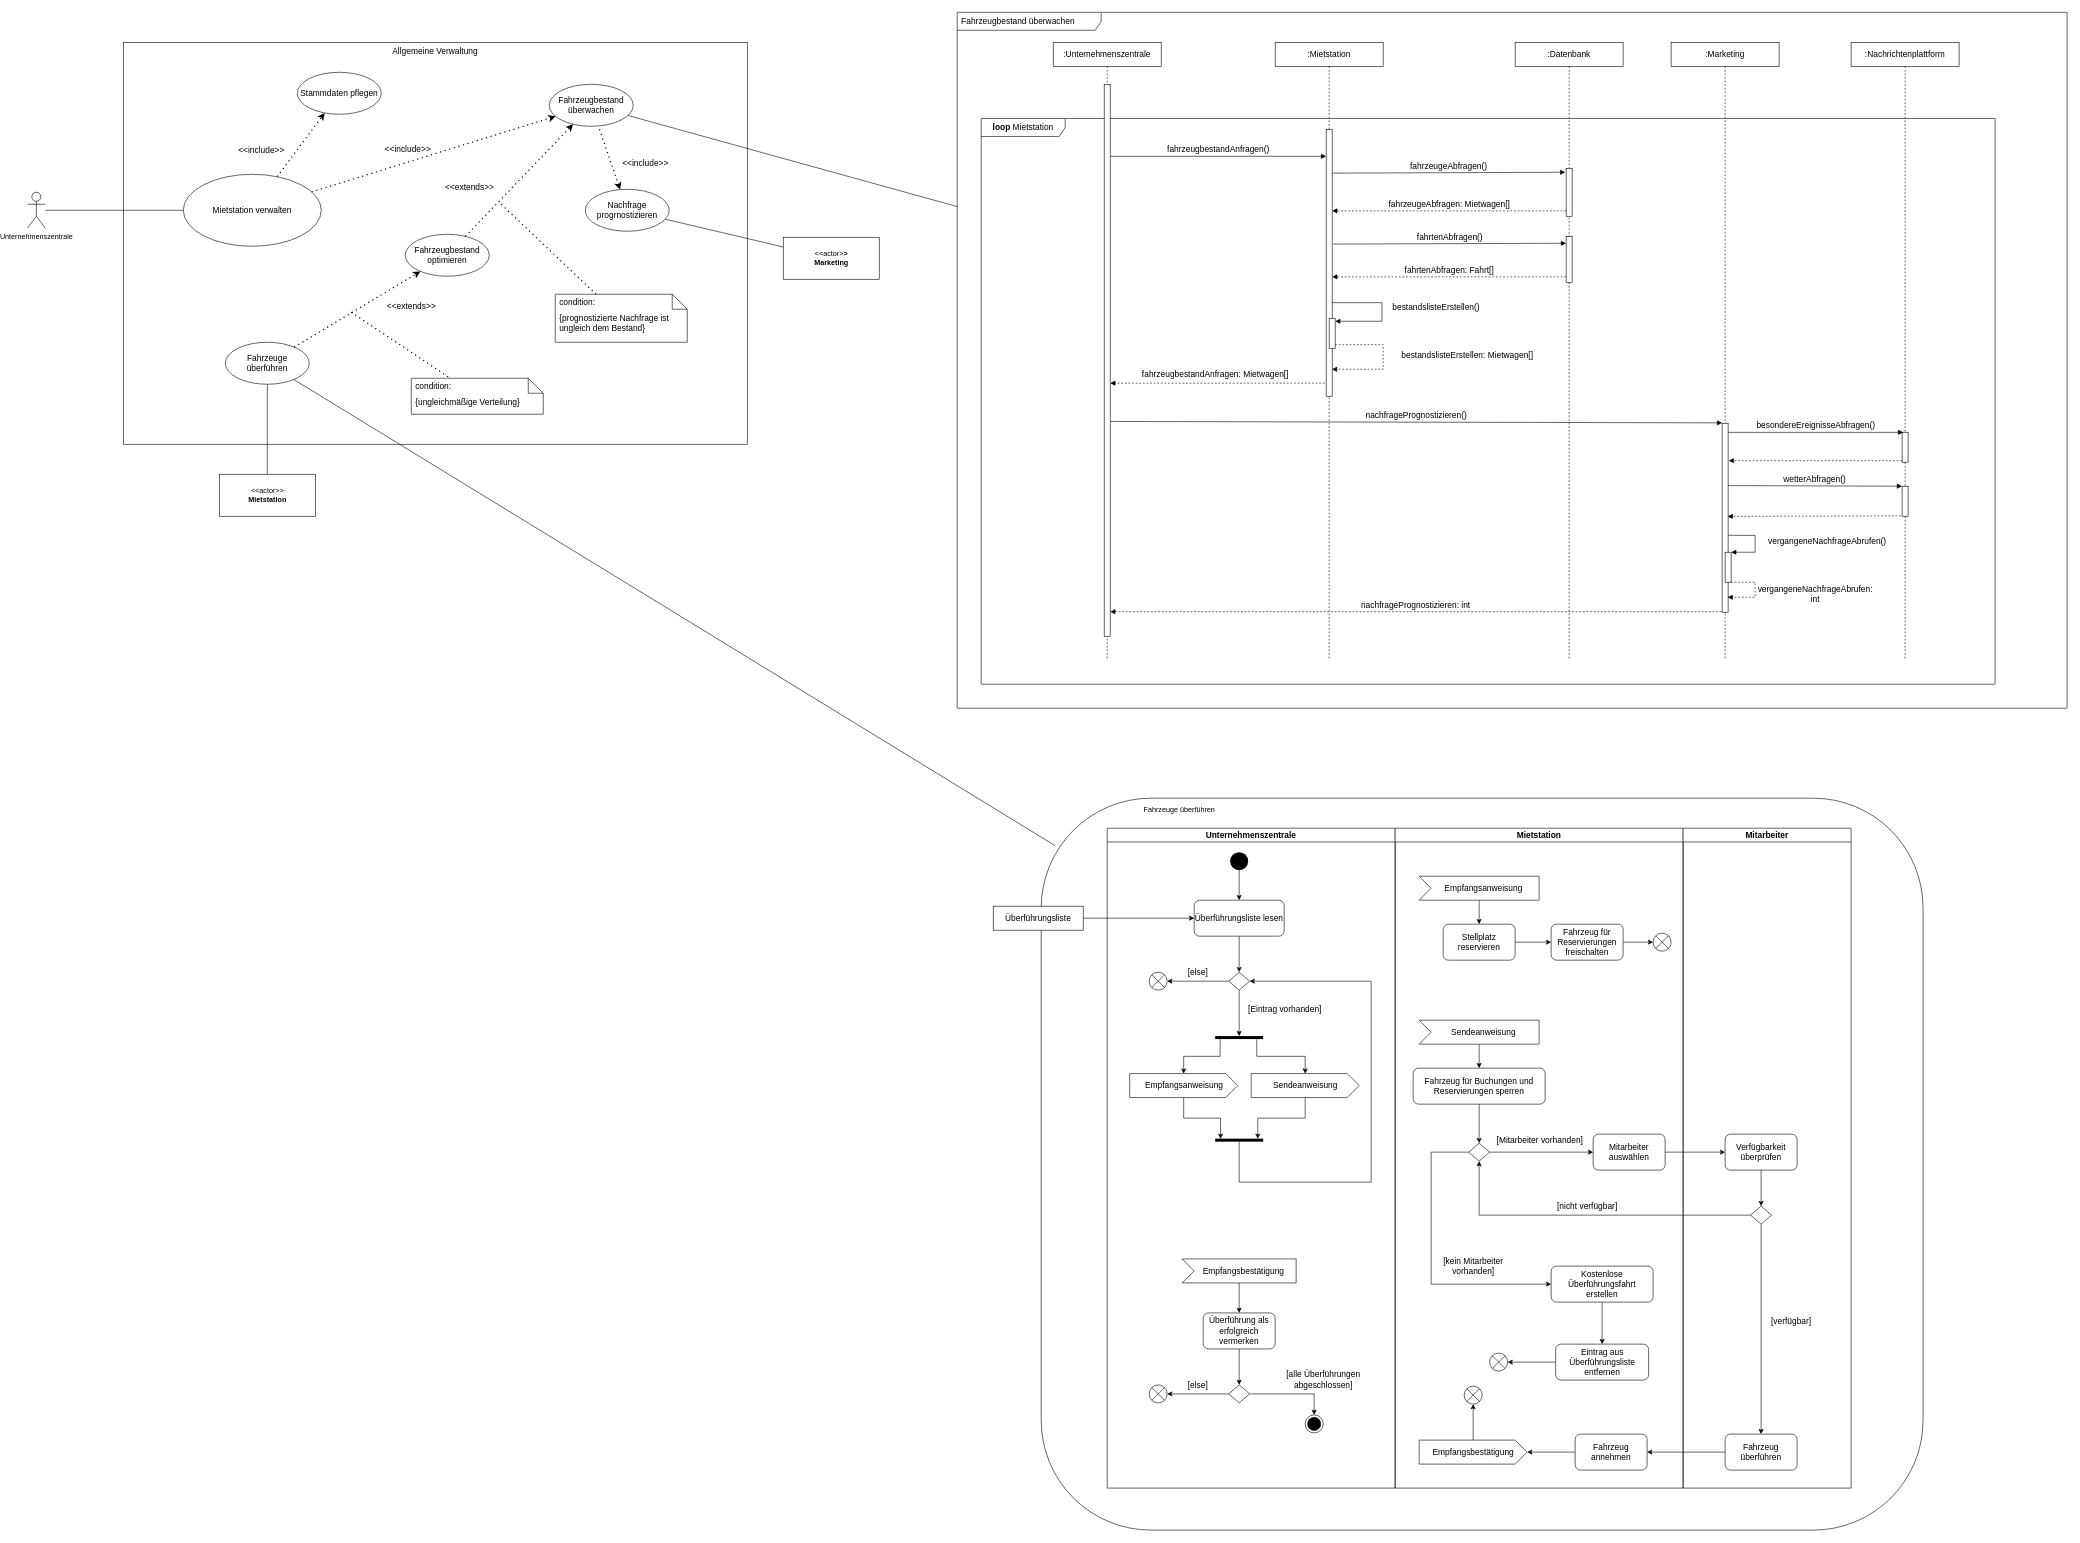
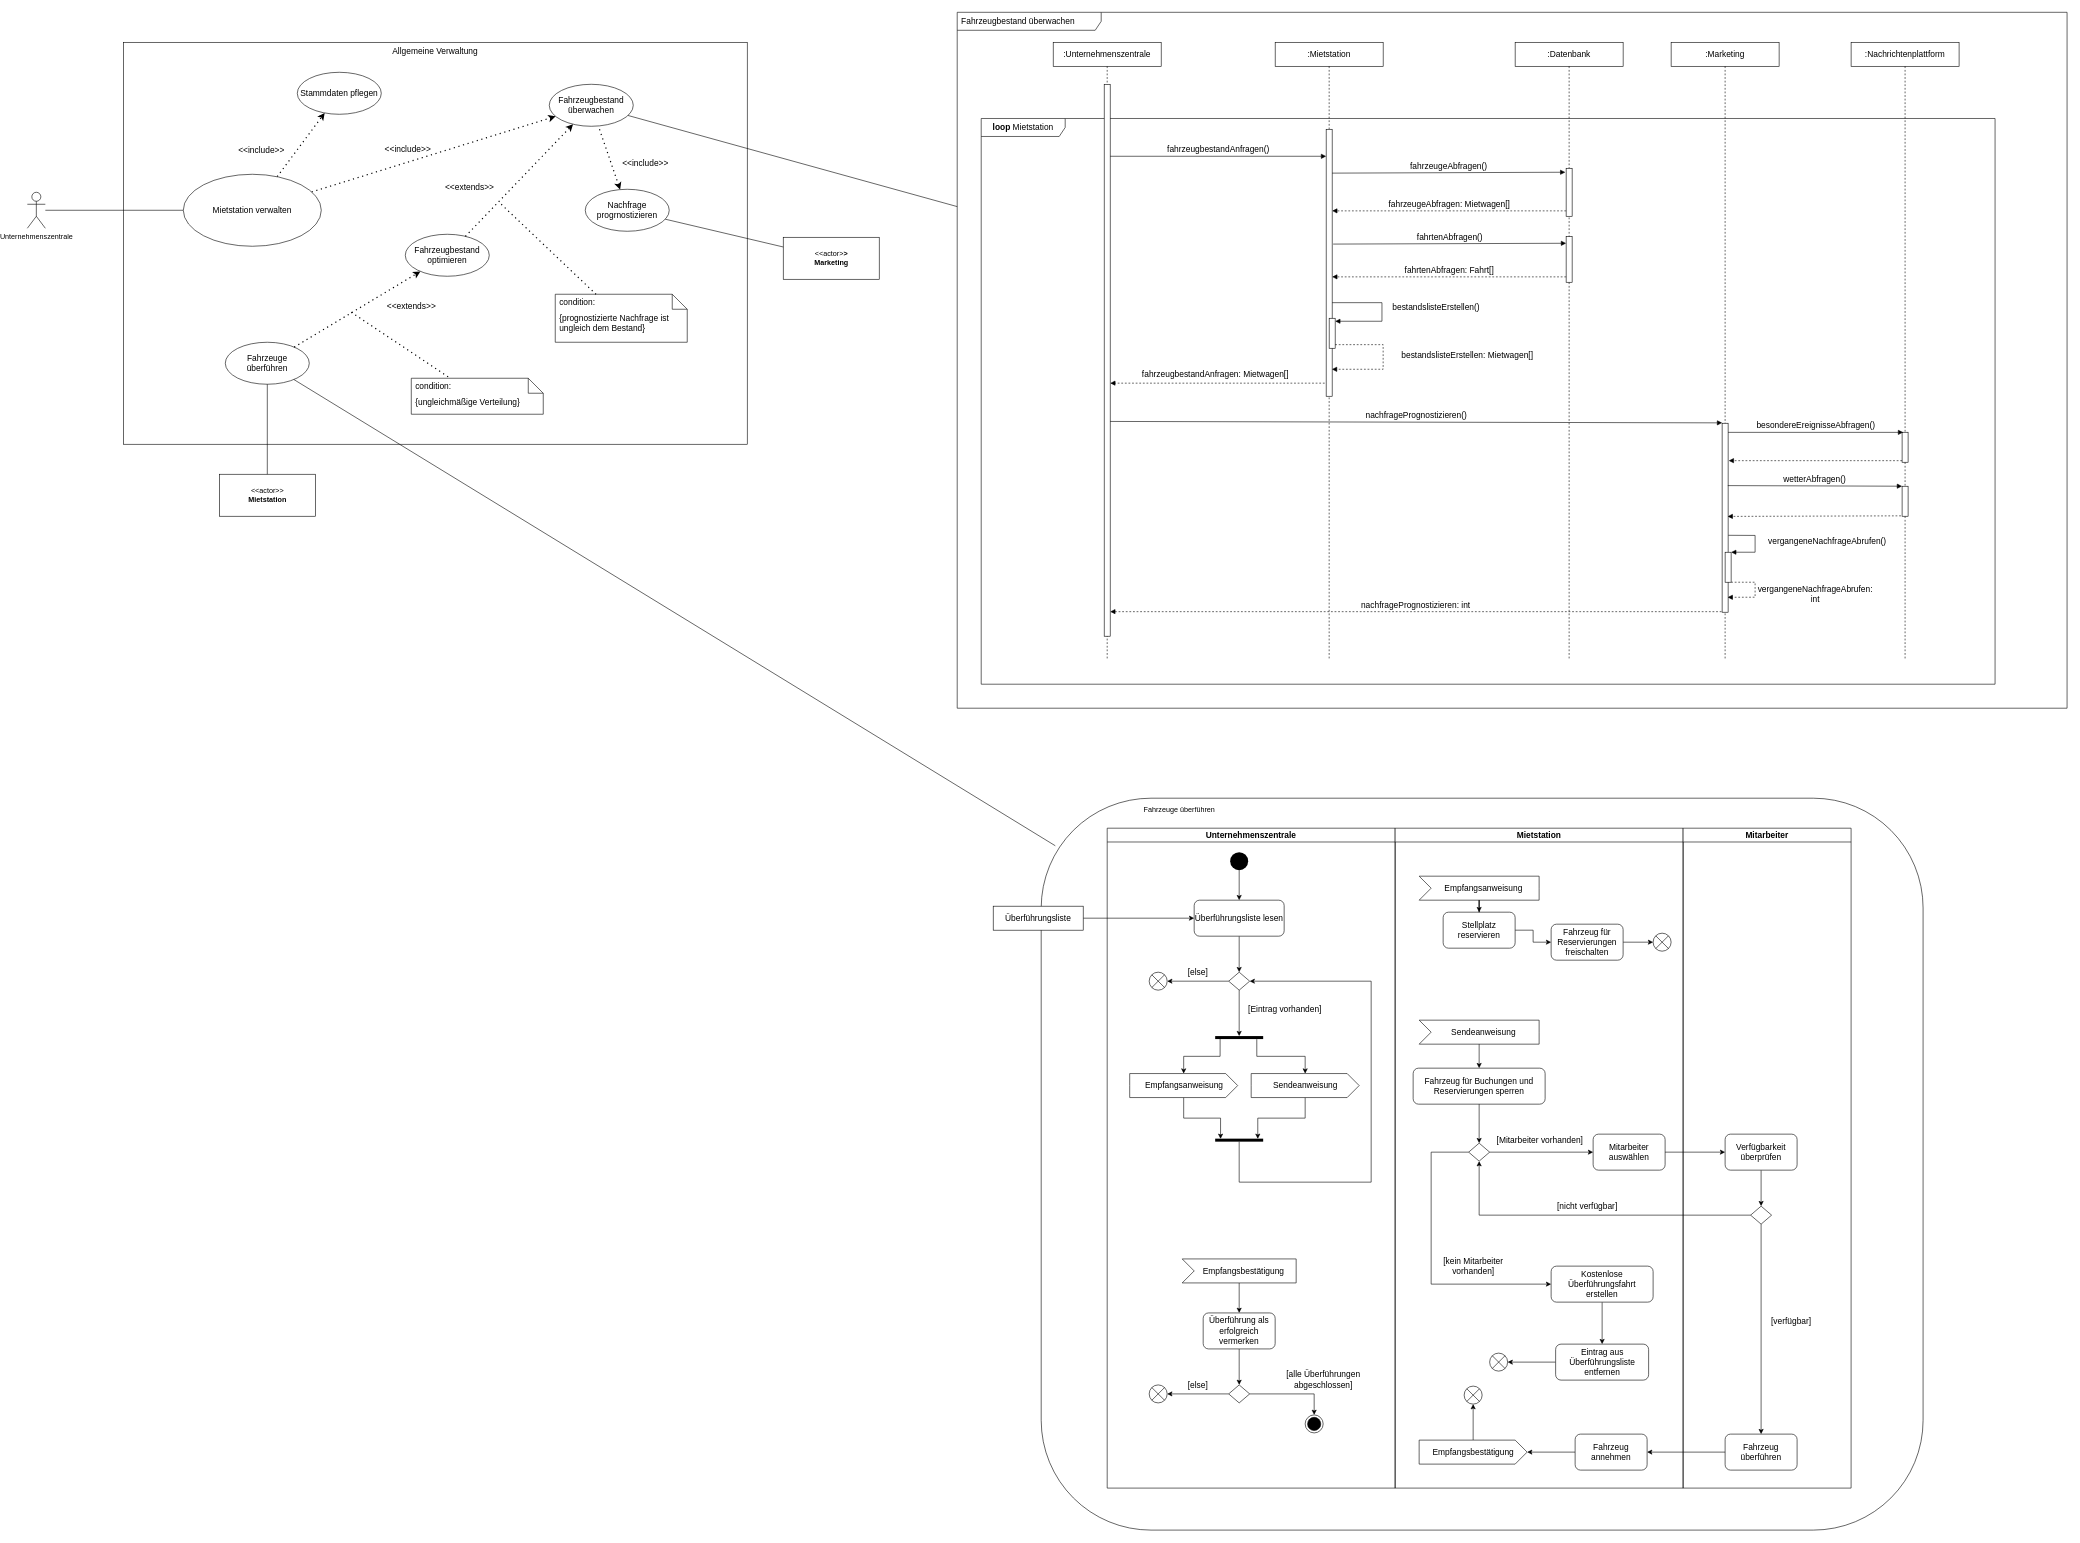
node "Stellplatz reservieren": moved (1479, 942) -> (1479, 930)
